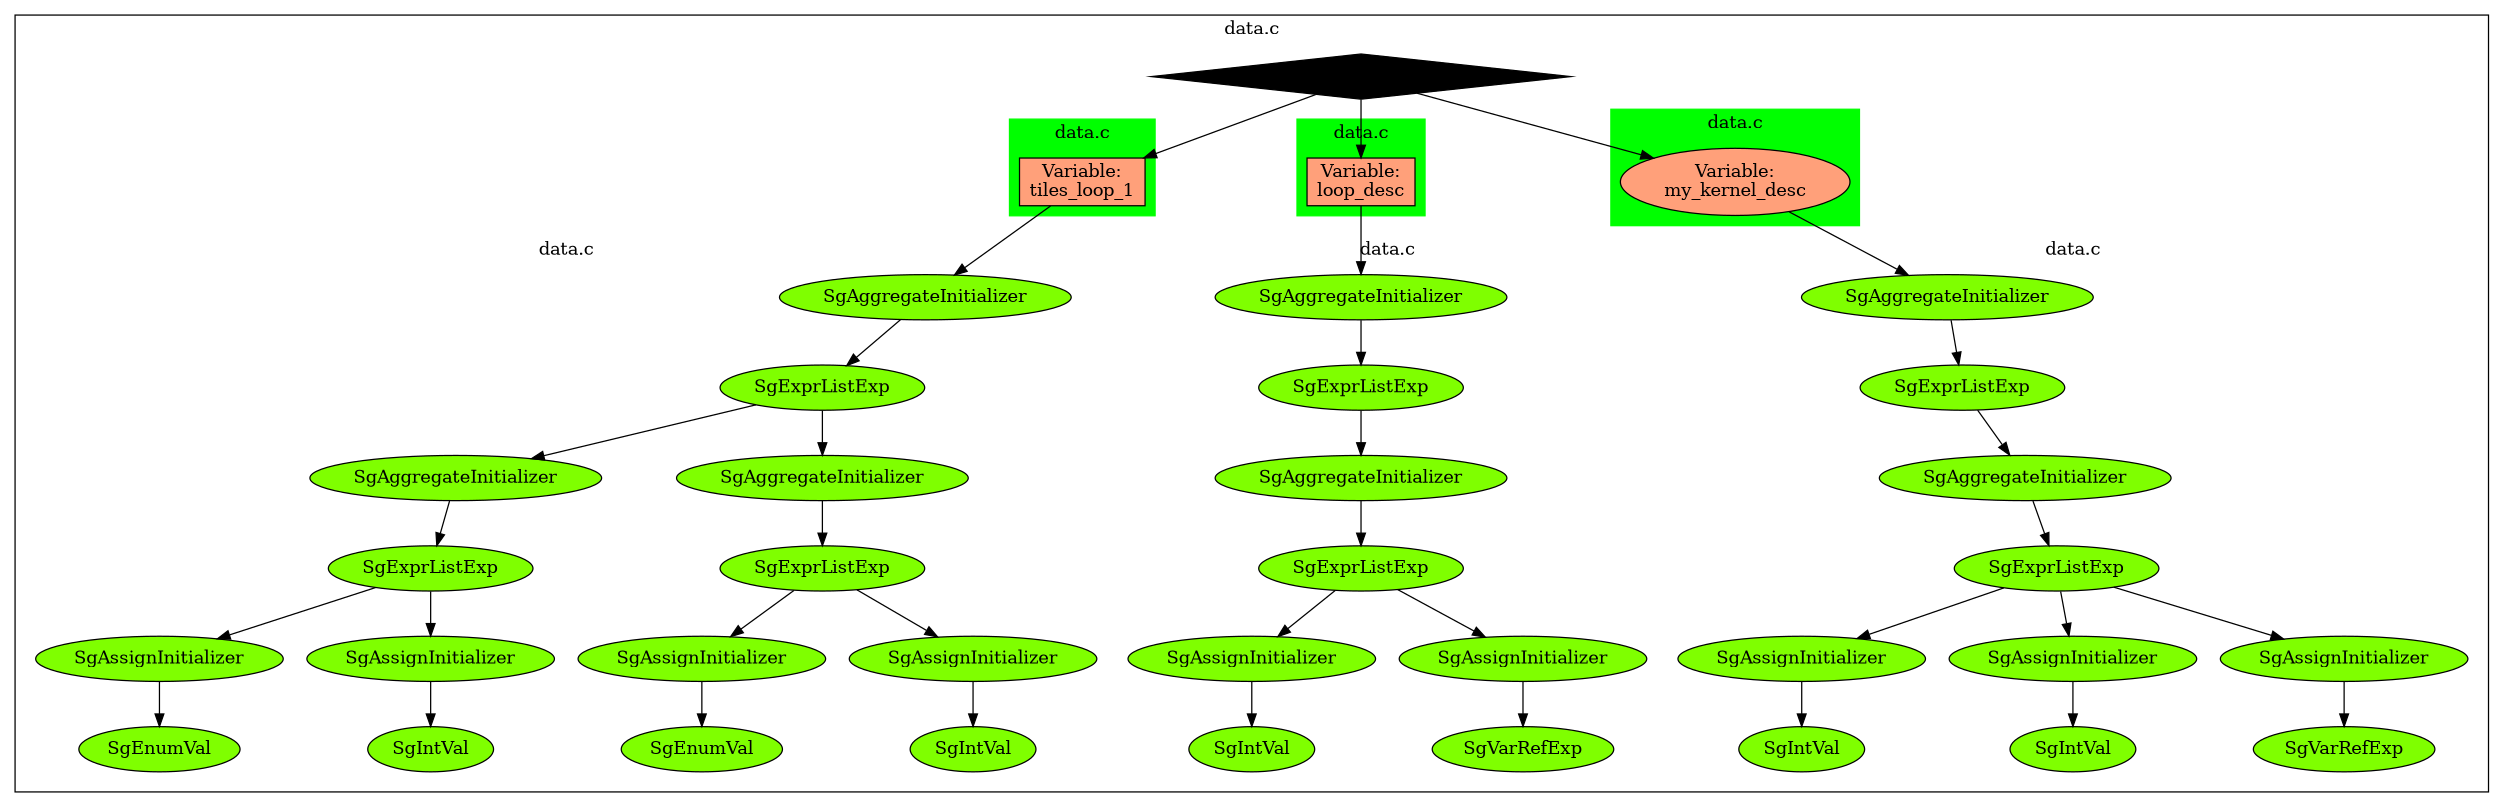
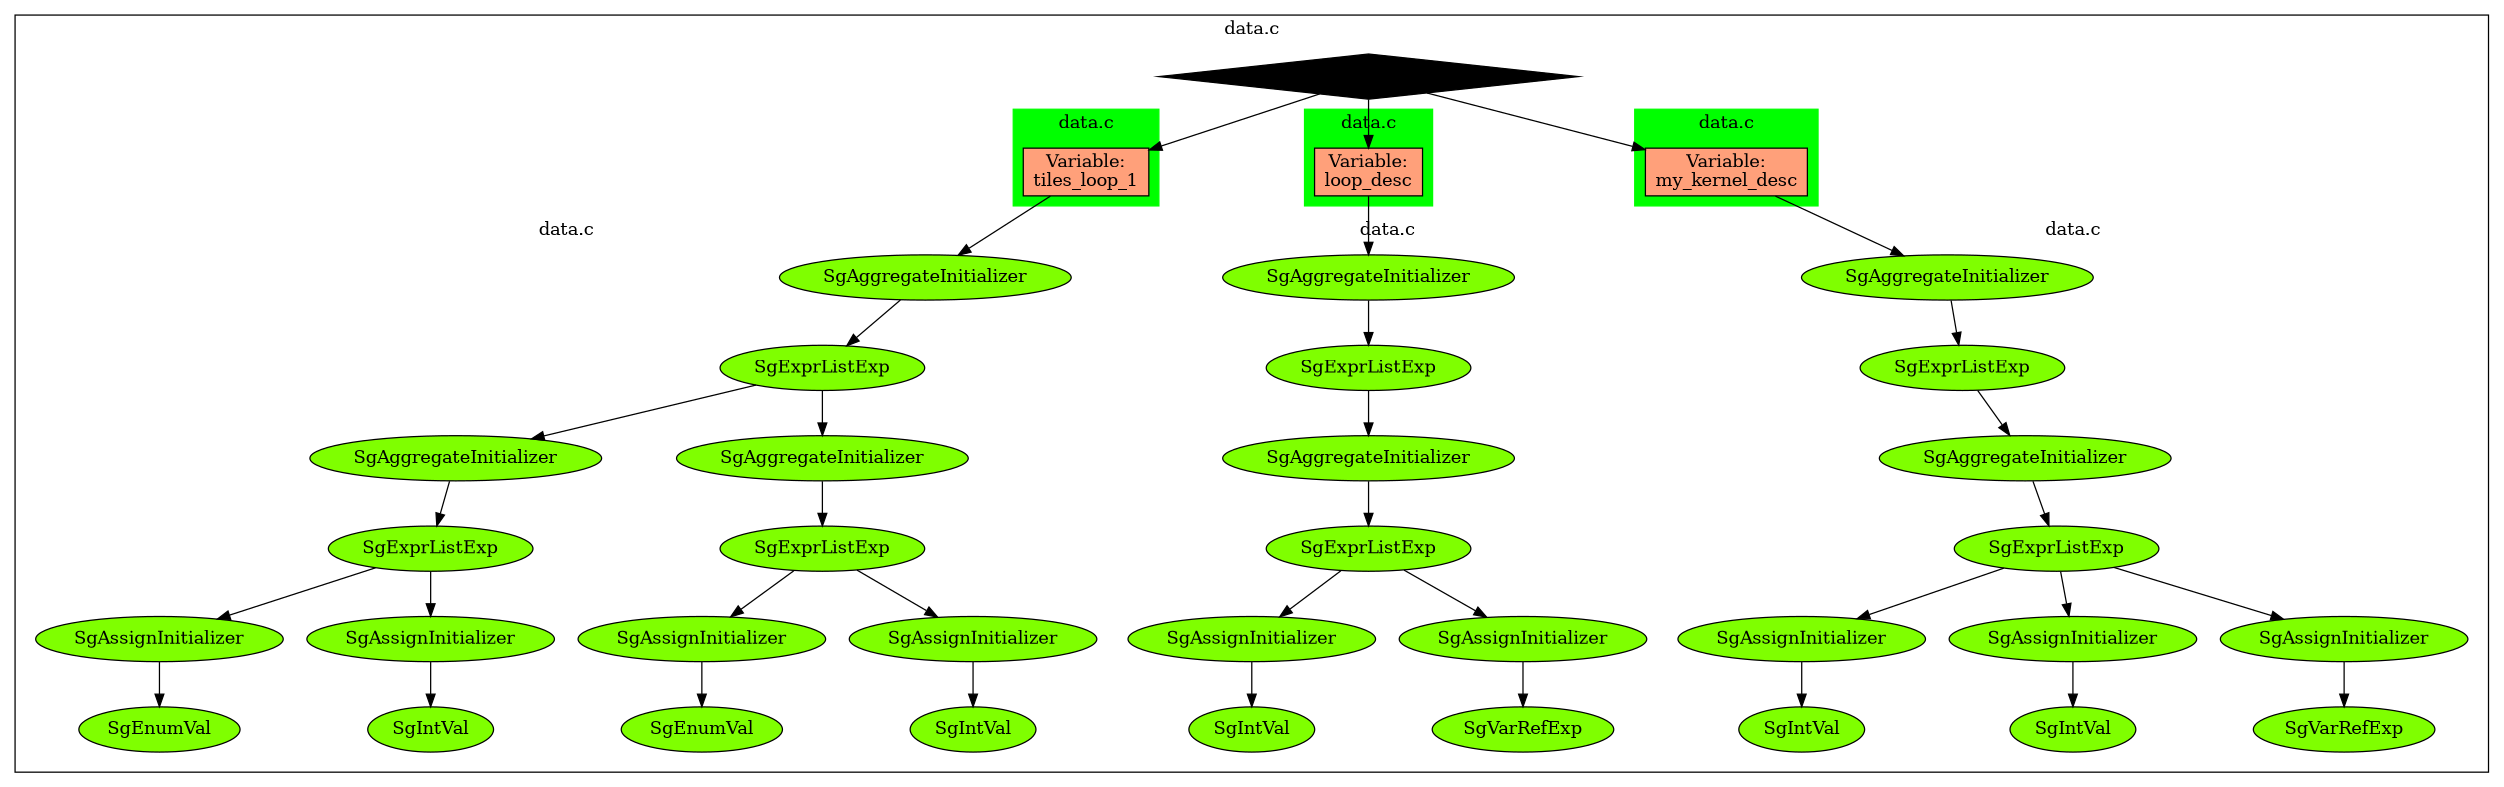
node "Variable: my_kernel_desc": shape ellipse -> box
